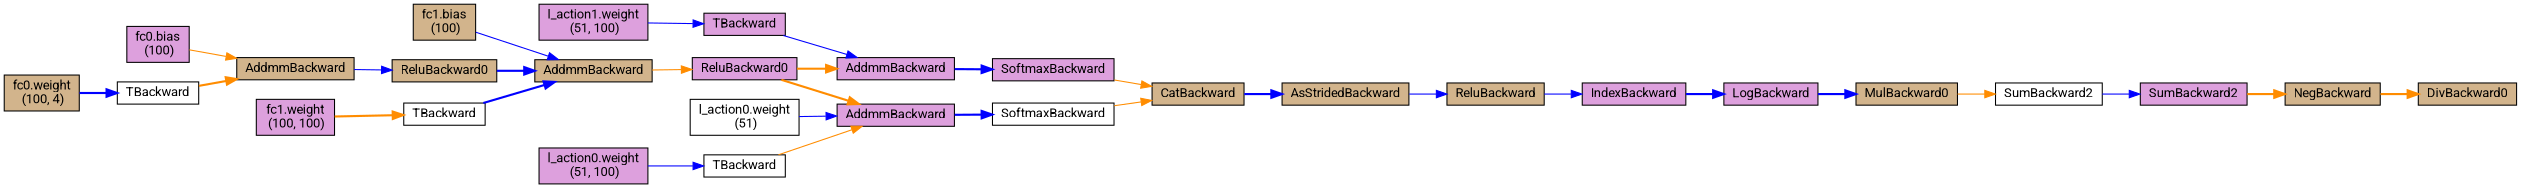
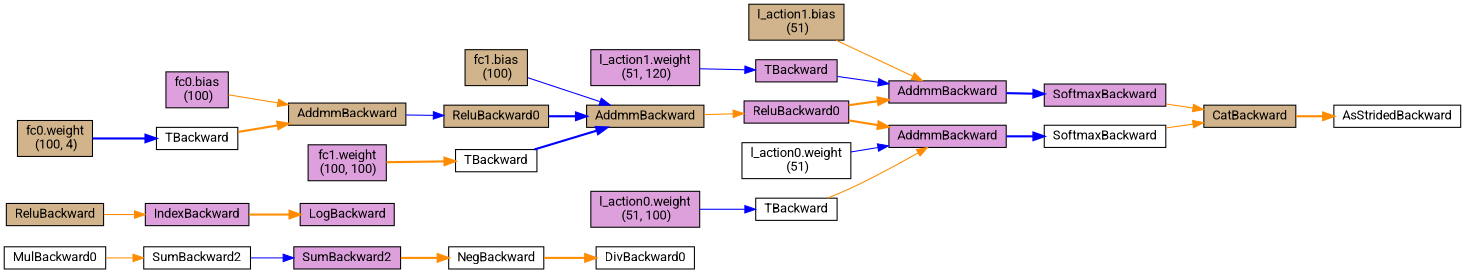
node "l_action1.weight (51, 100)": label "l_action1.weight (51, 100)" -> "l_action1.weight (51, 120)"
node "l_action1.bias (51)": added
edge "CatBackward" -> "AsStridedBackward": color blue -> darkorange
node "AsStridedBackward": fillcolor tan -> white
edge "AsStridedBackward" -> "ReluBackward": removed
edge "ReluBackward" -> "IndexBackward": color blue -> darkorange
edge "IndexBackward" -> "LogBackward": color blue -> darkorange
edge "LogBackward" -> "MulBackward0": removed
node "MulBackward0": fillcolor tan -> white
node "NegBackward": fillcolor tan -> white
node "DivBackward0": fillcolor tan -> white
